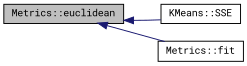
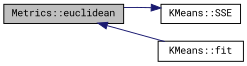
edge "KMeans::SSE" -> "Metrics::euclidean": reversed
node "Metrics::fit": label "Metrics::fit" -> "KMeans::fit"
